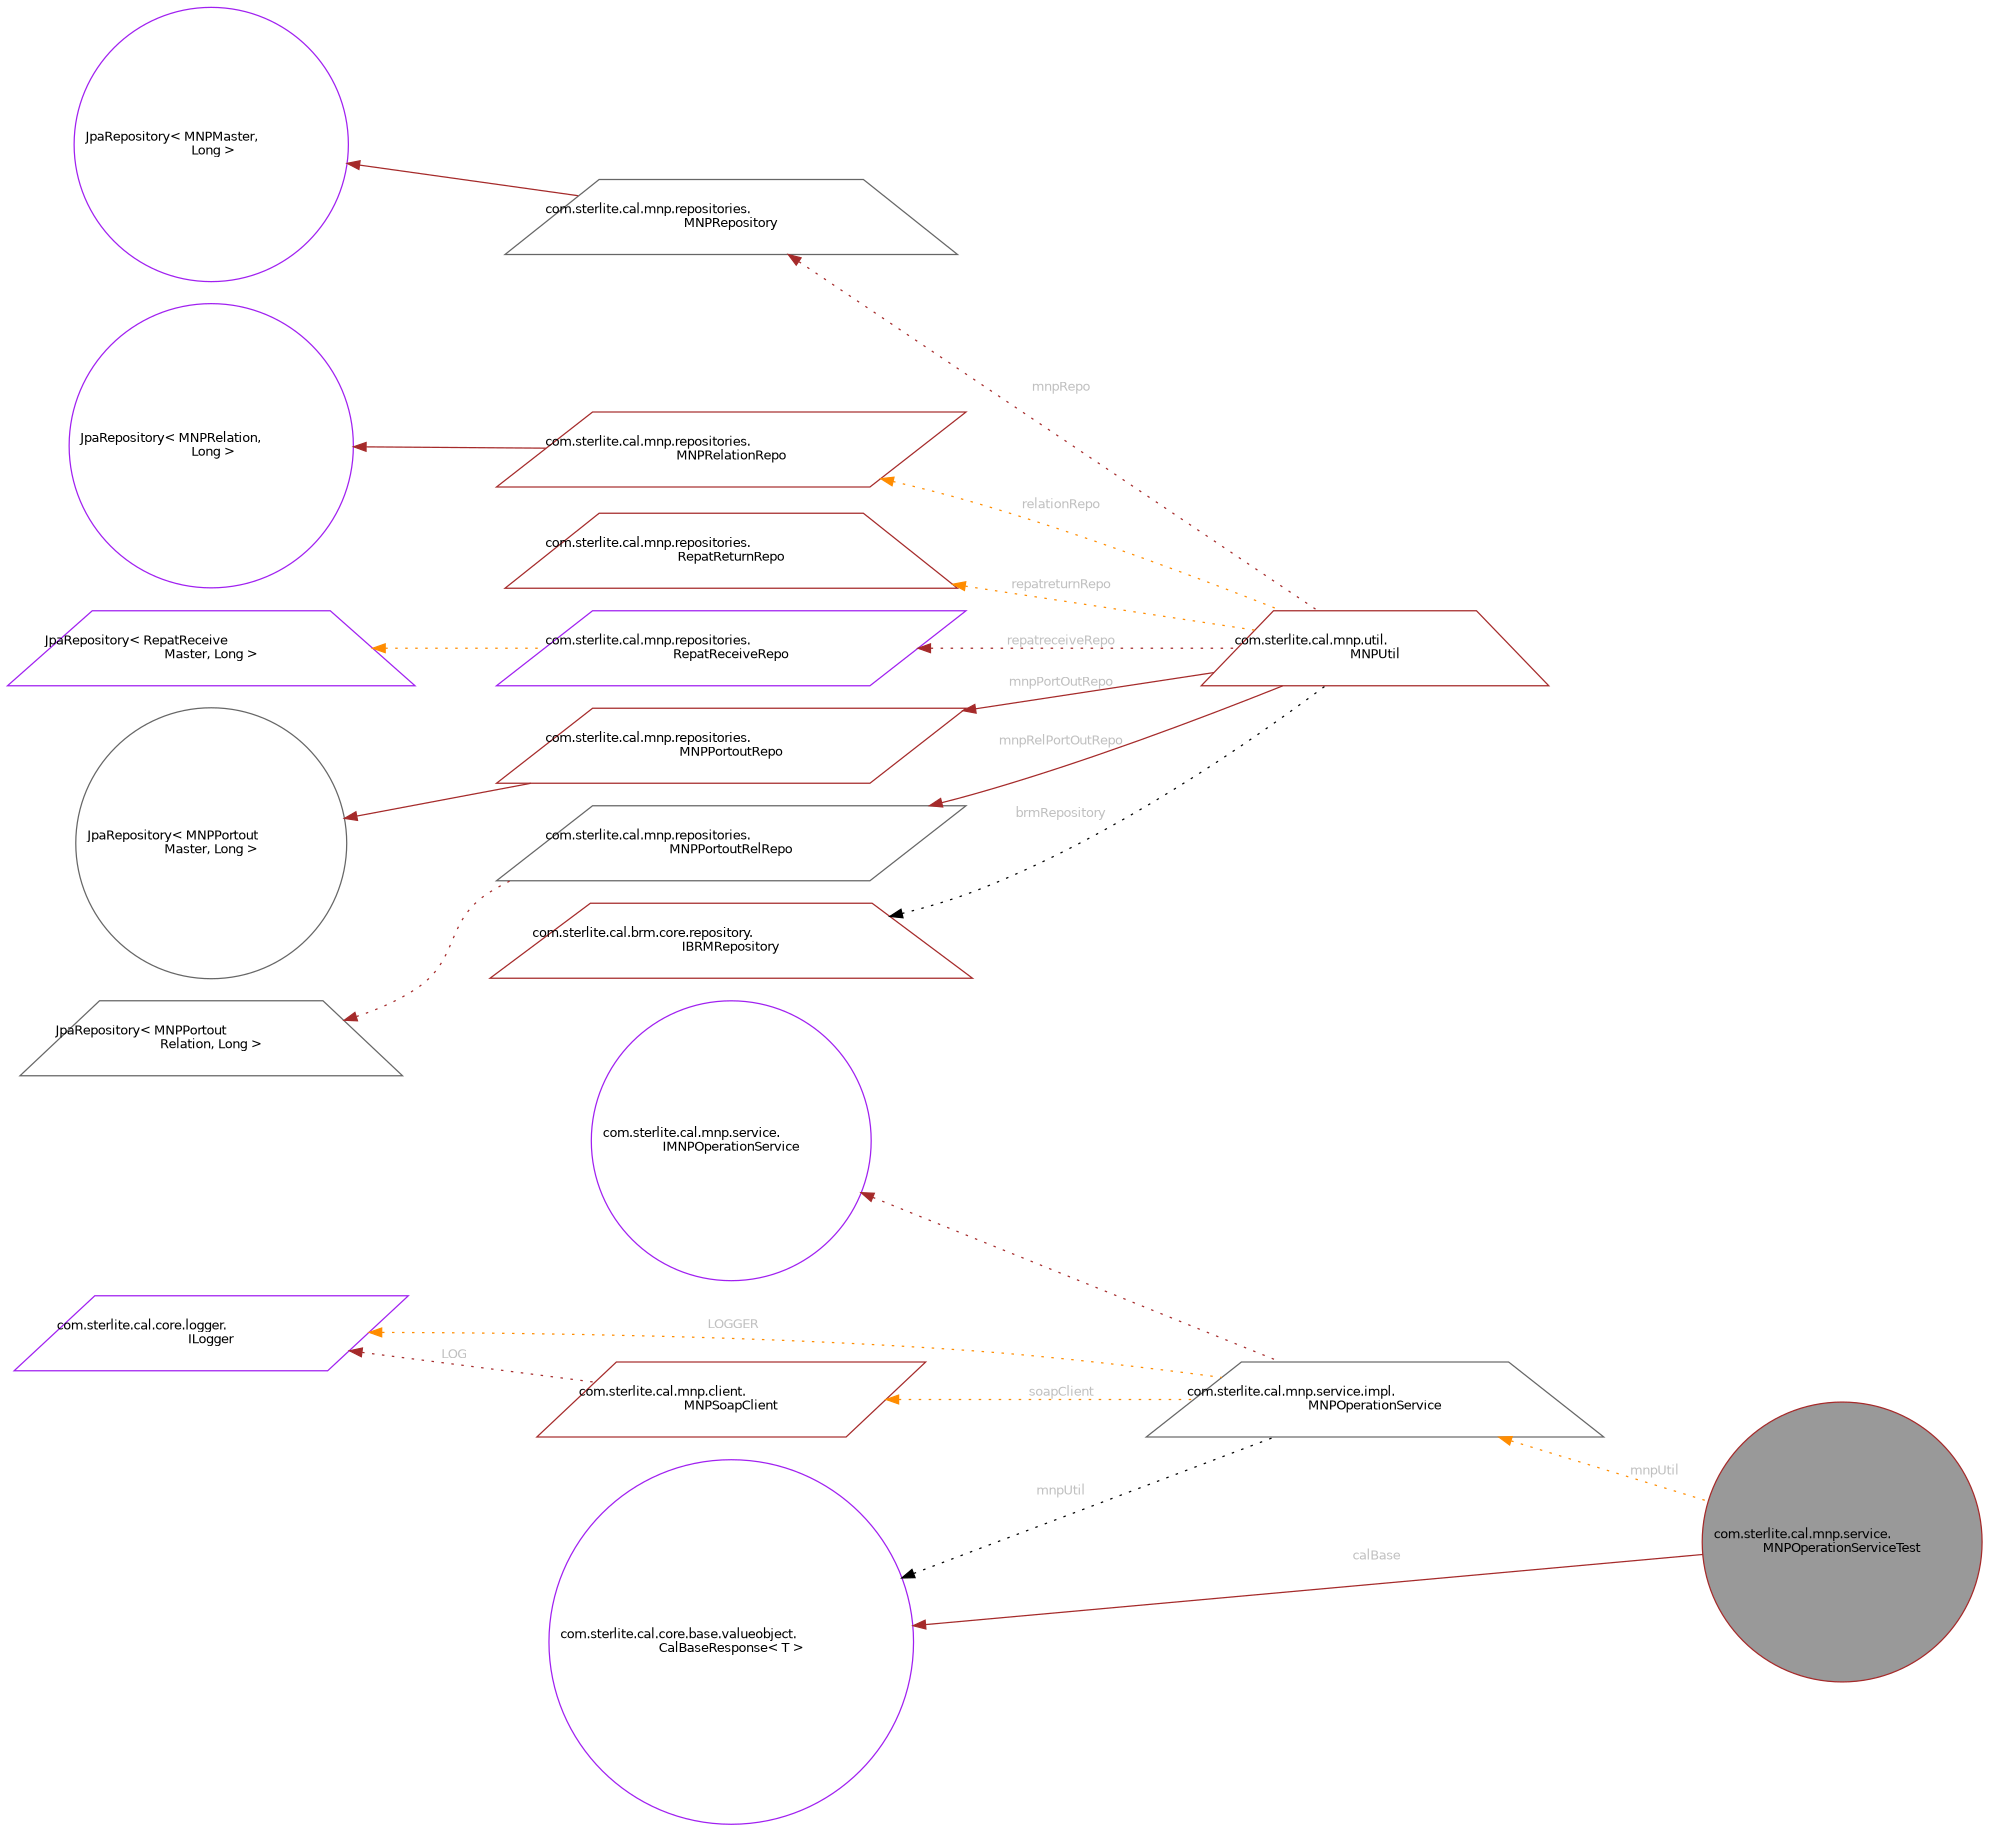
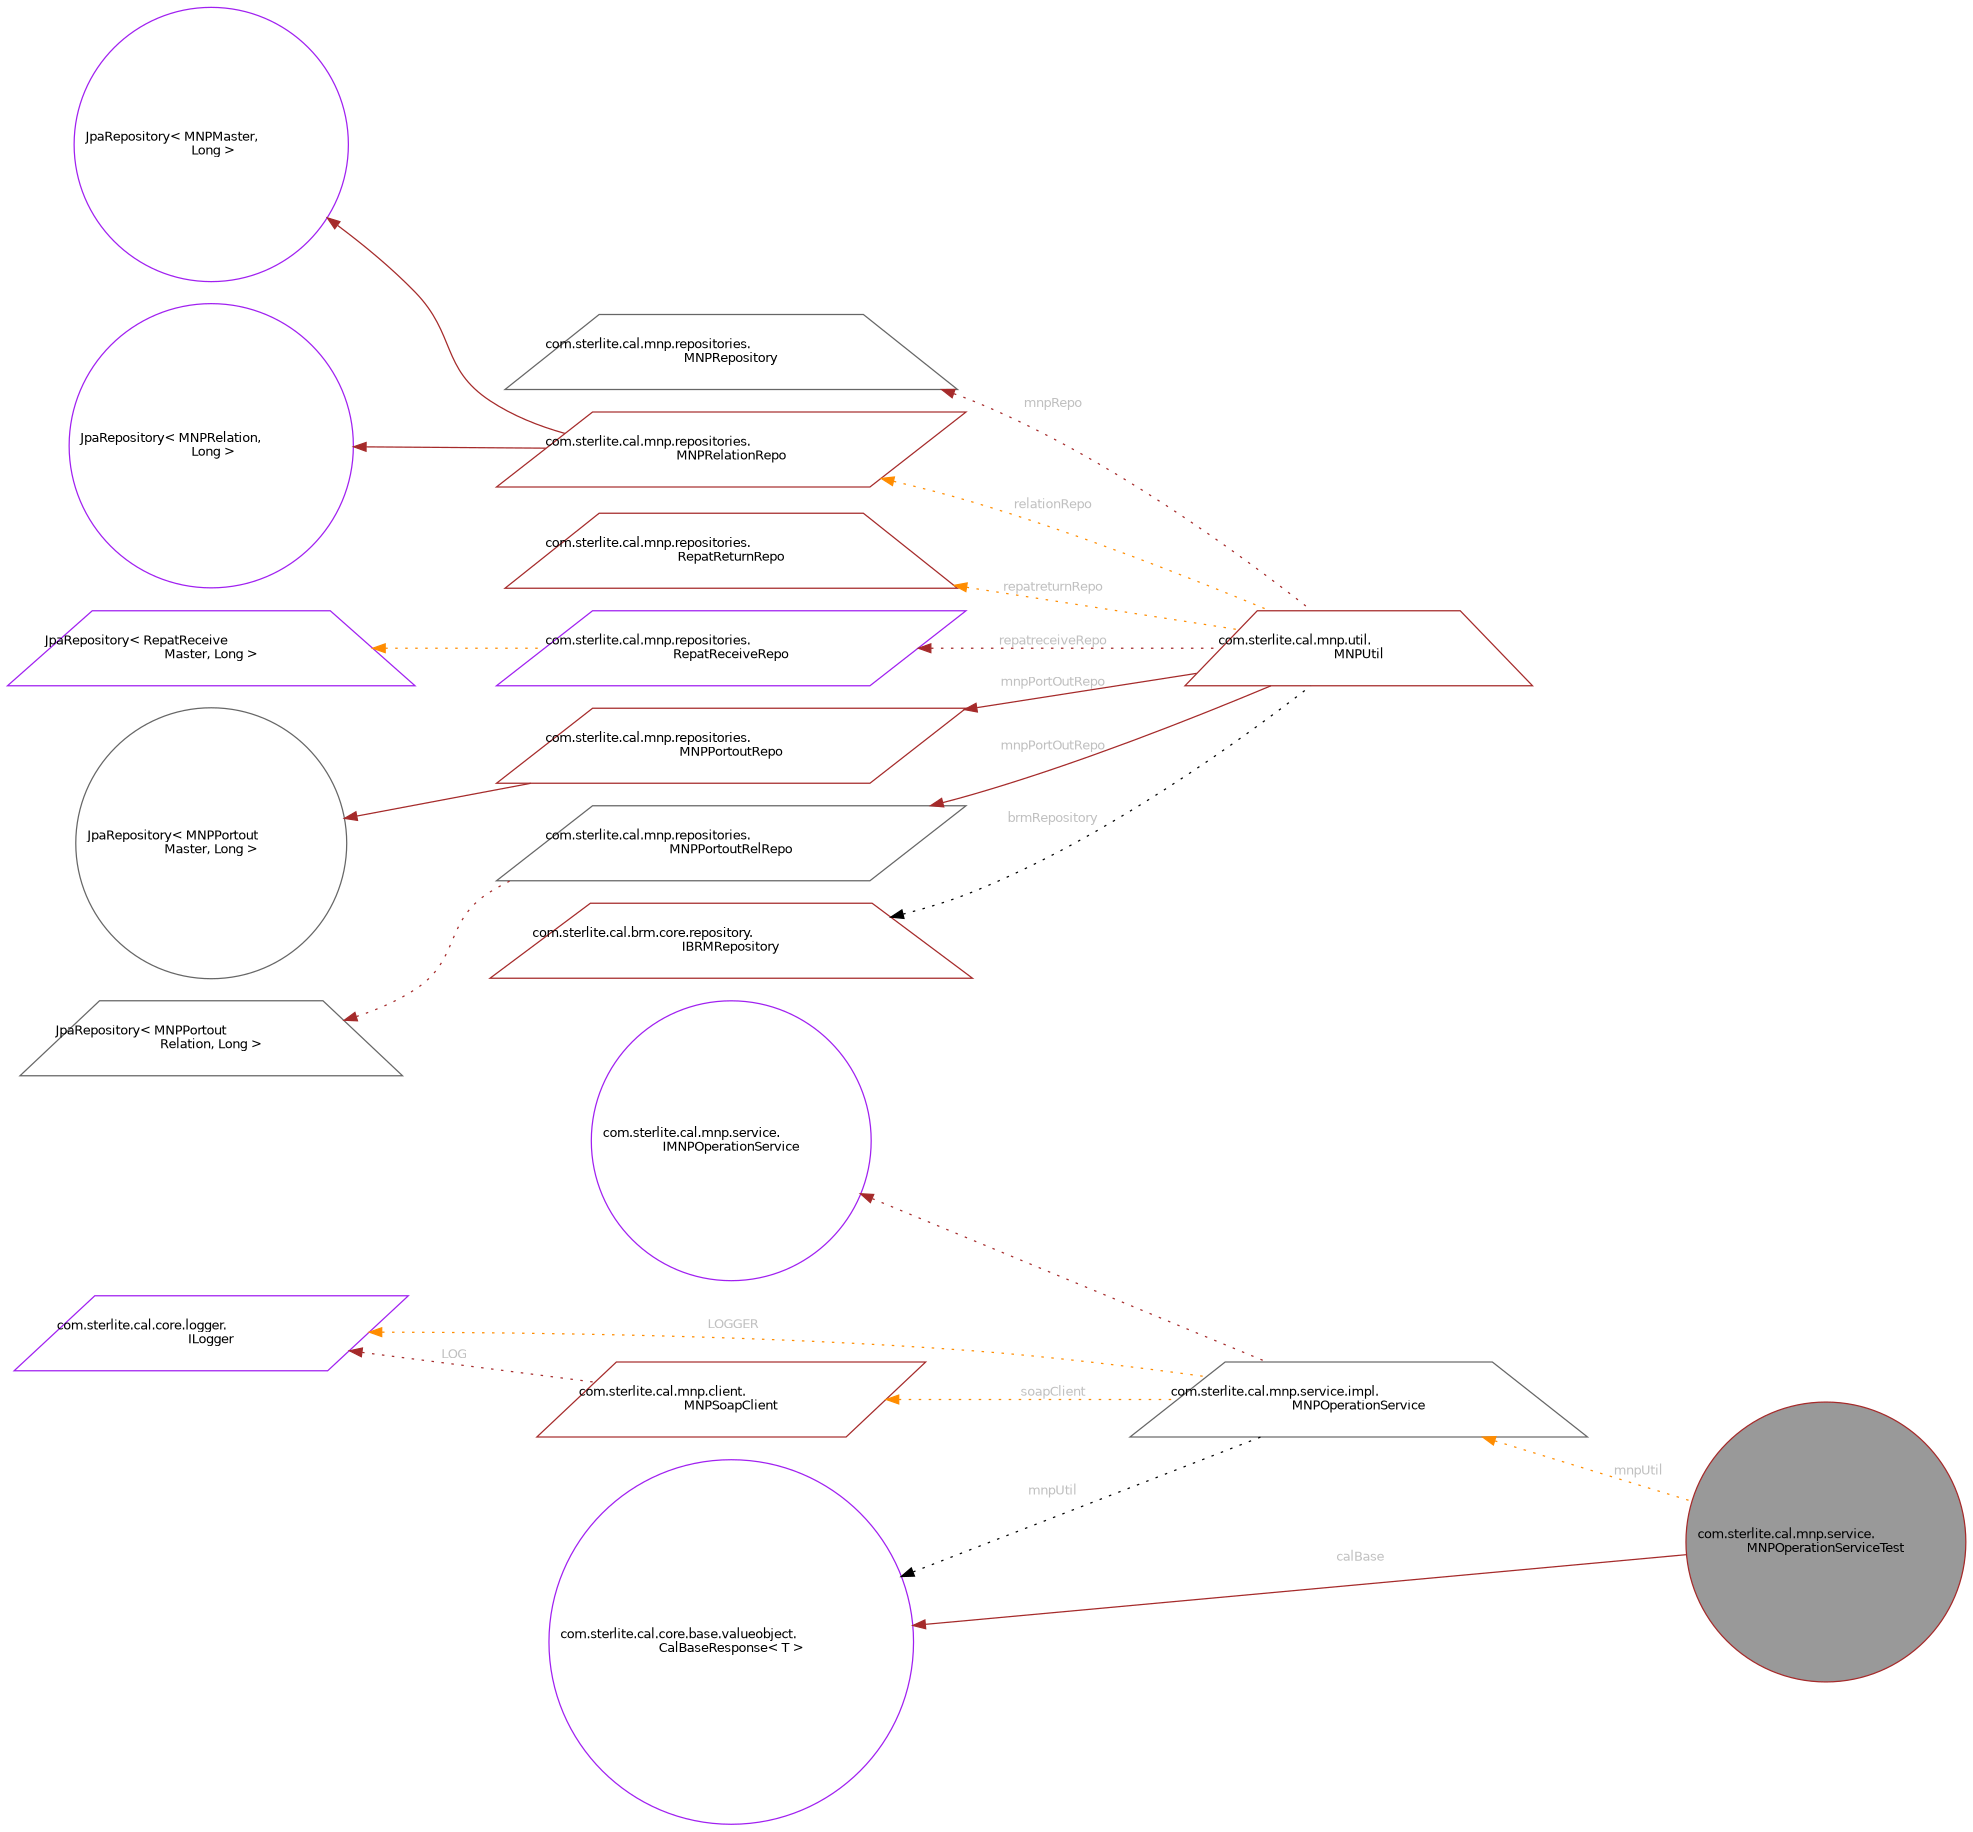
edge "com.sterlite.cal.mnp.repositories. MNPRepository" -> "JpaRepository< MNPMaster, Long >": now "com.sterlite.cal.mnp.repositories. MNPRelationRepo" -> "JpaRepository< MNPMaster, Long >"
edge "com.sterlite.cal.mnp.util. MNPUtil" -> "com.sterlite.cal.mnp.repositories. MNPPortoutRelRepo": label " mnpRelPortOutRepo" -> " mnpPortOutRepo"
